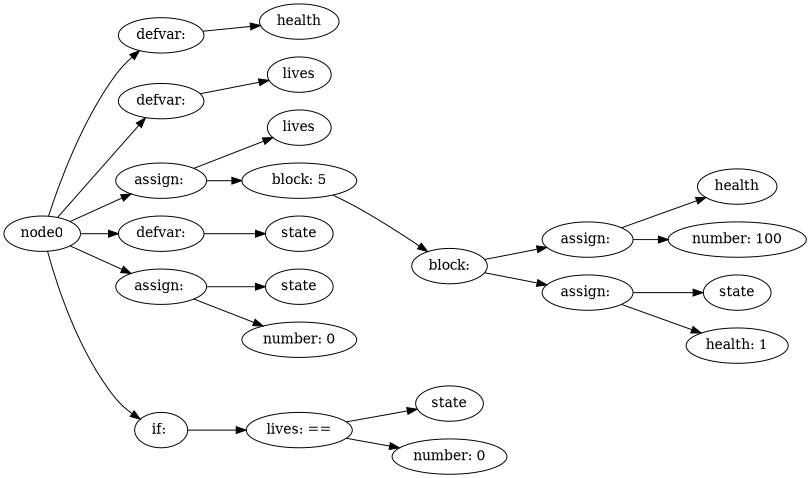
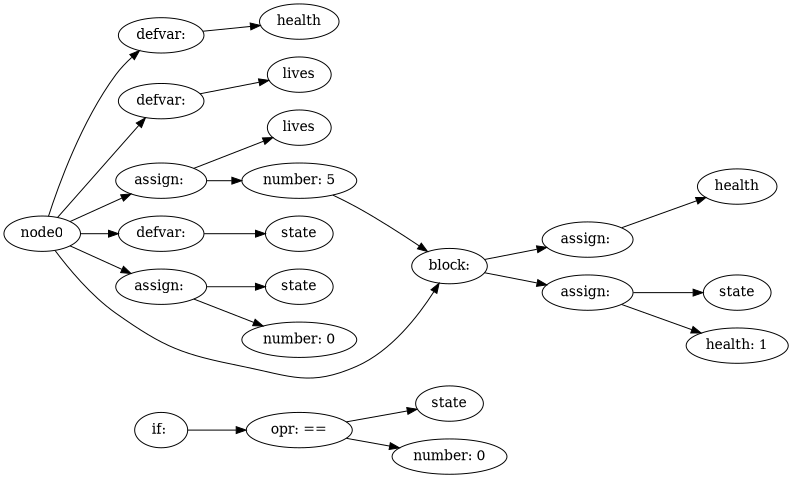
node "block: 5": label "block: 5" -> "number: 5"
node "number: 100": removed
edge "node0" -> "if:": now "node0" -> "block:"
node "lives: ==": label "lives: ==" -> "opr: =="
